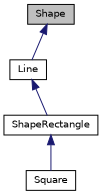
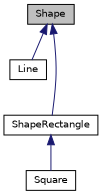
edge "ShapeRectangle" -> "Line": now "ShapeRectangle" -> "Shape"
